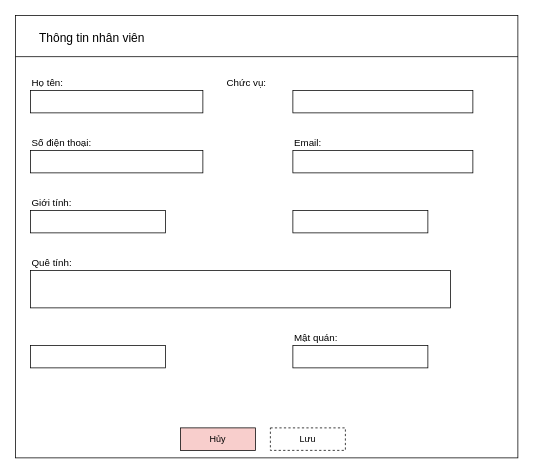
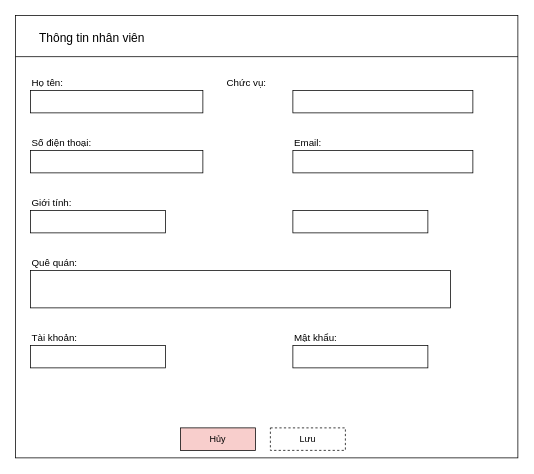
node "Quê tính:": label "Quê tính:" -> "Quê quán:"
node "Tài khoản:": added
node "Mật quán:": label "Mật quán:" -> "Mật khẩu:"
